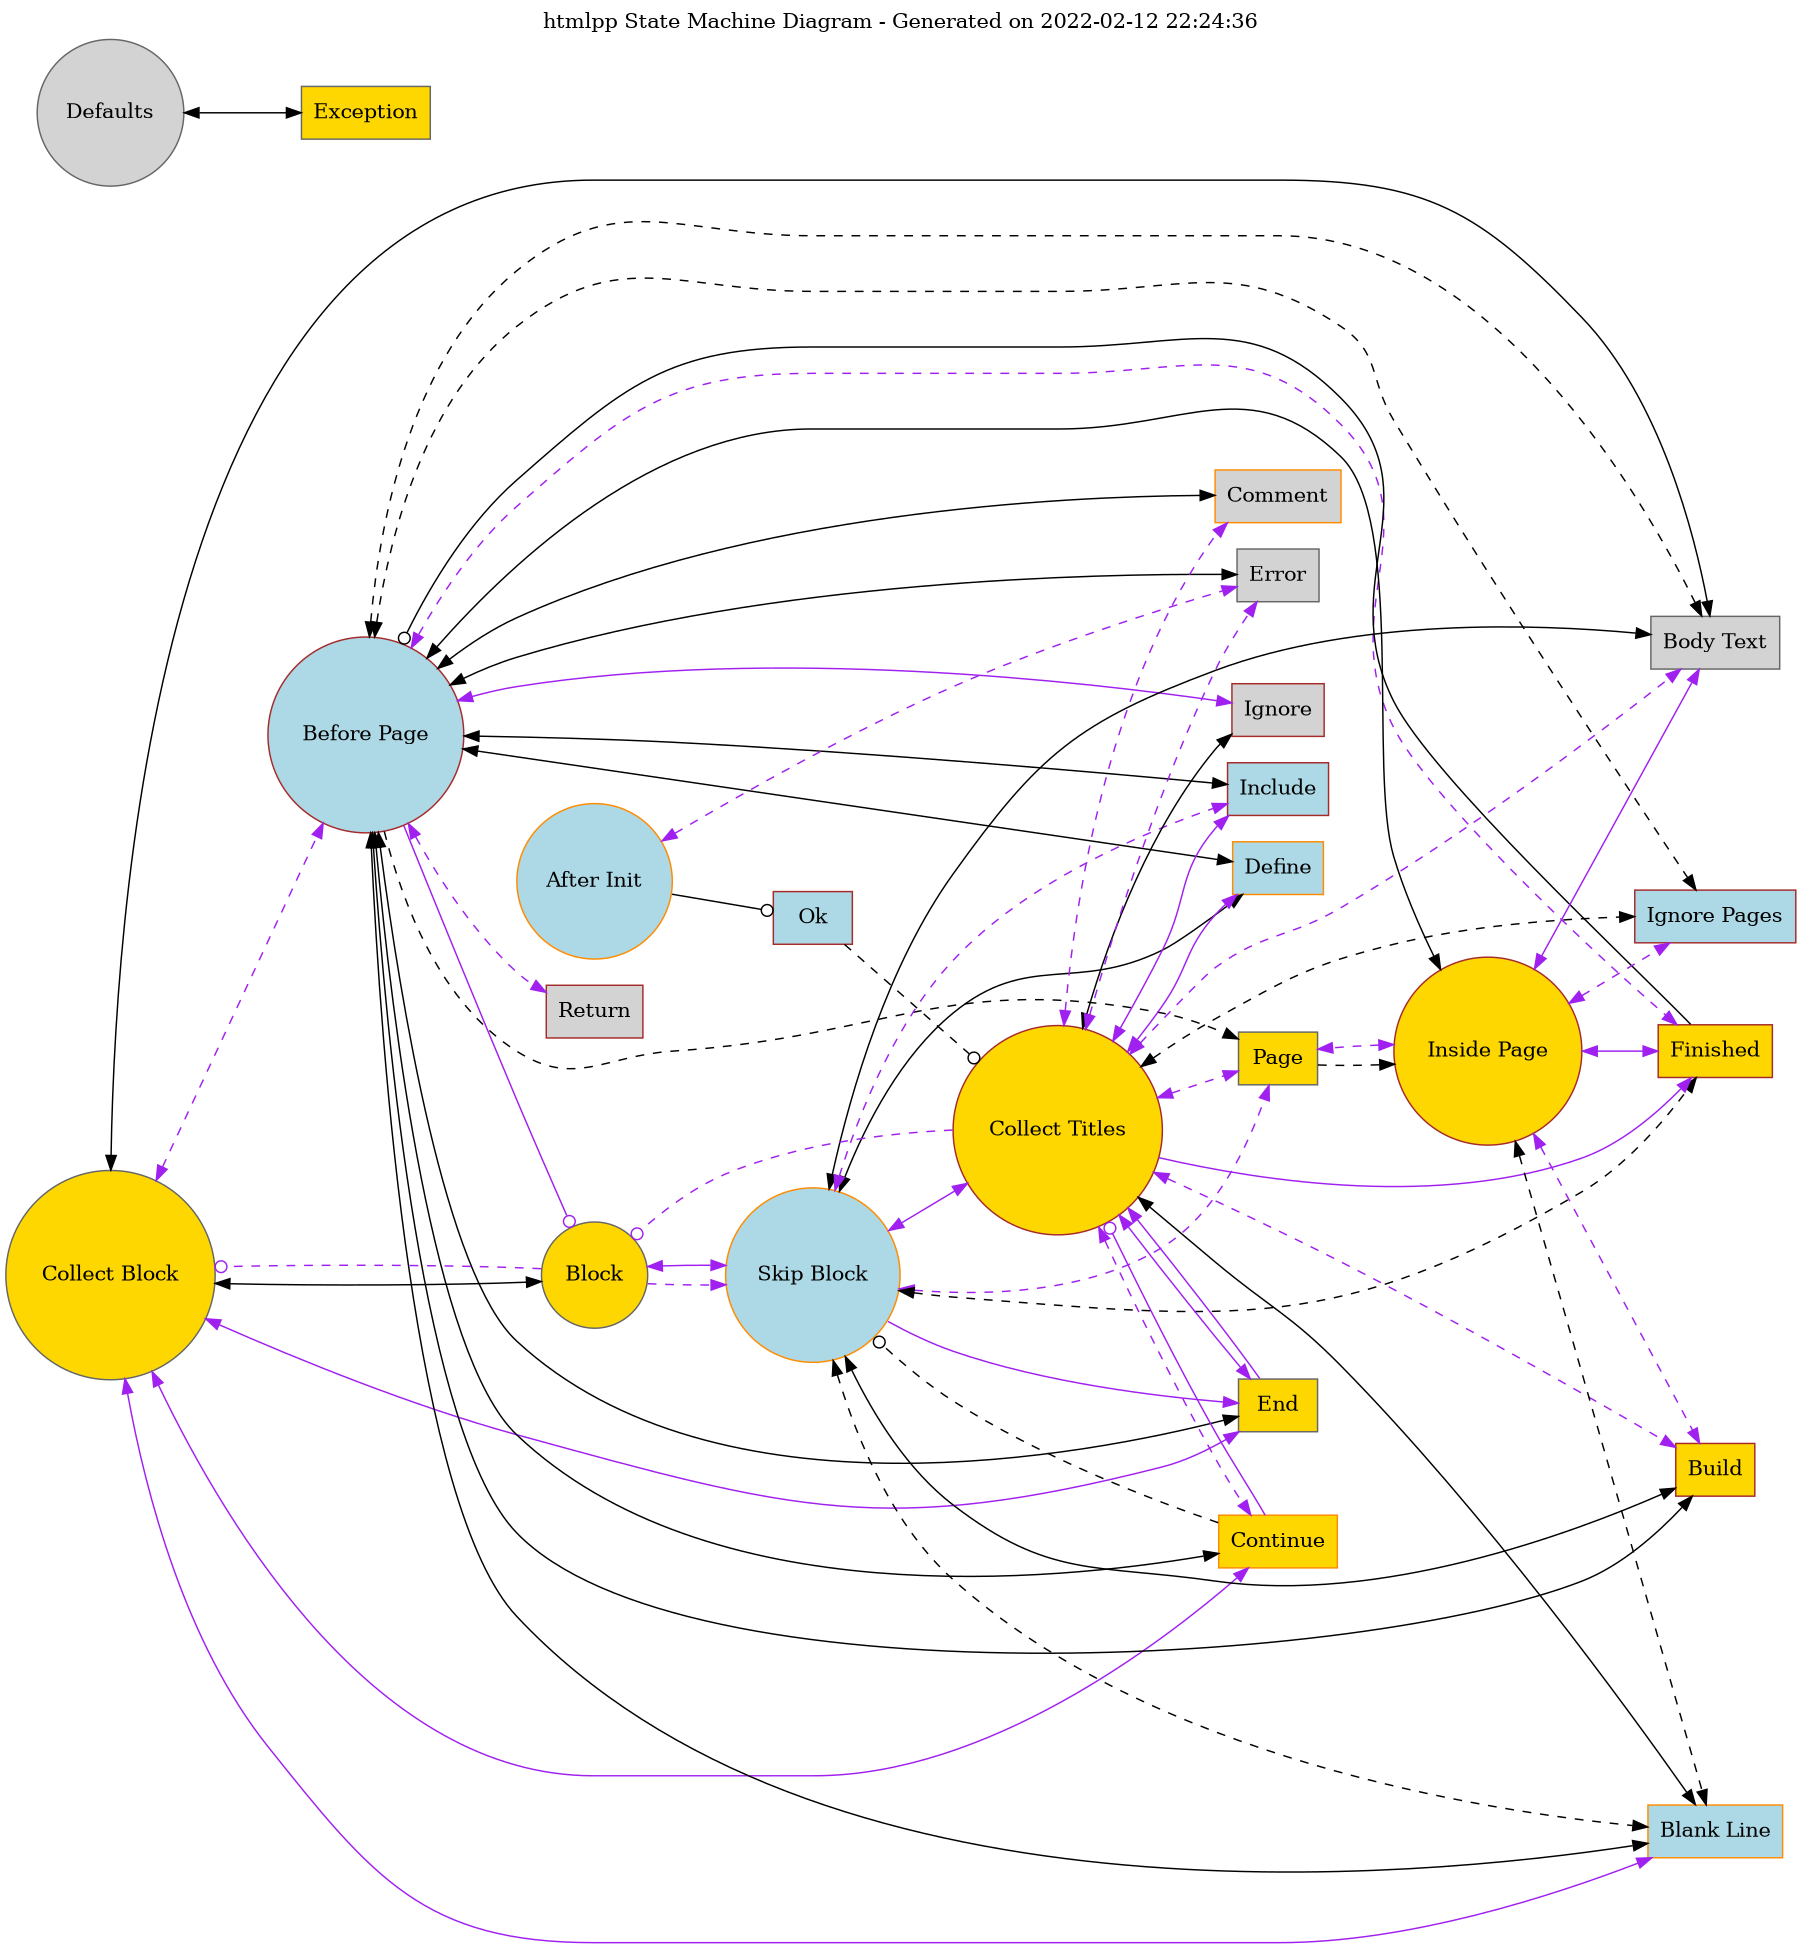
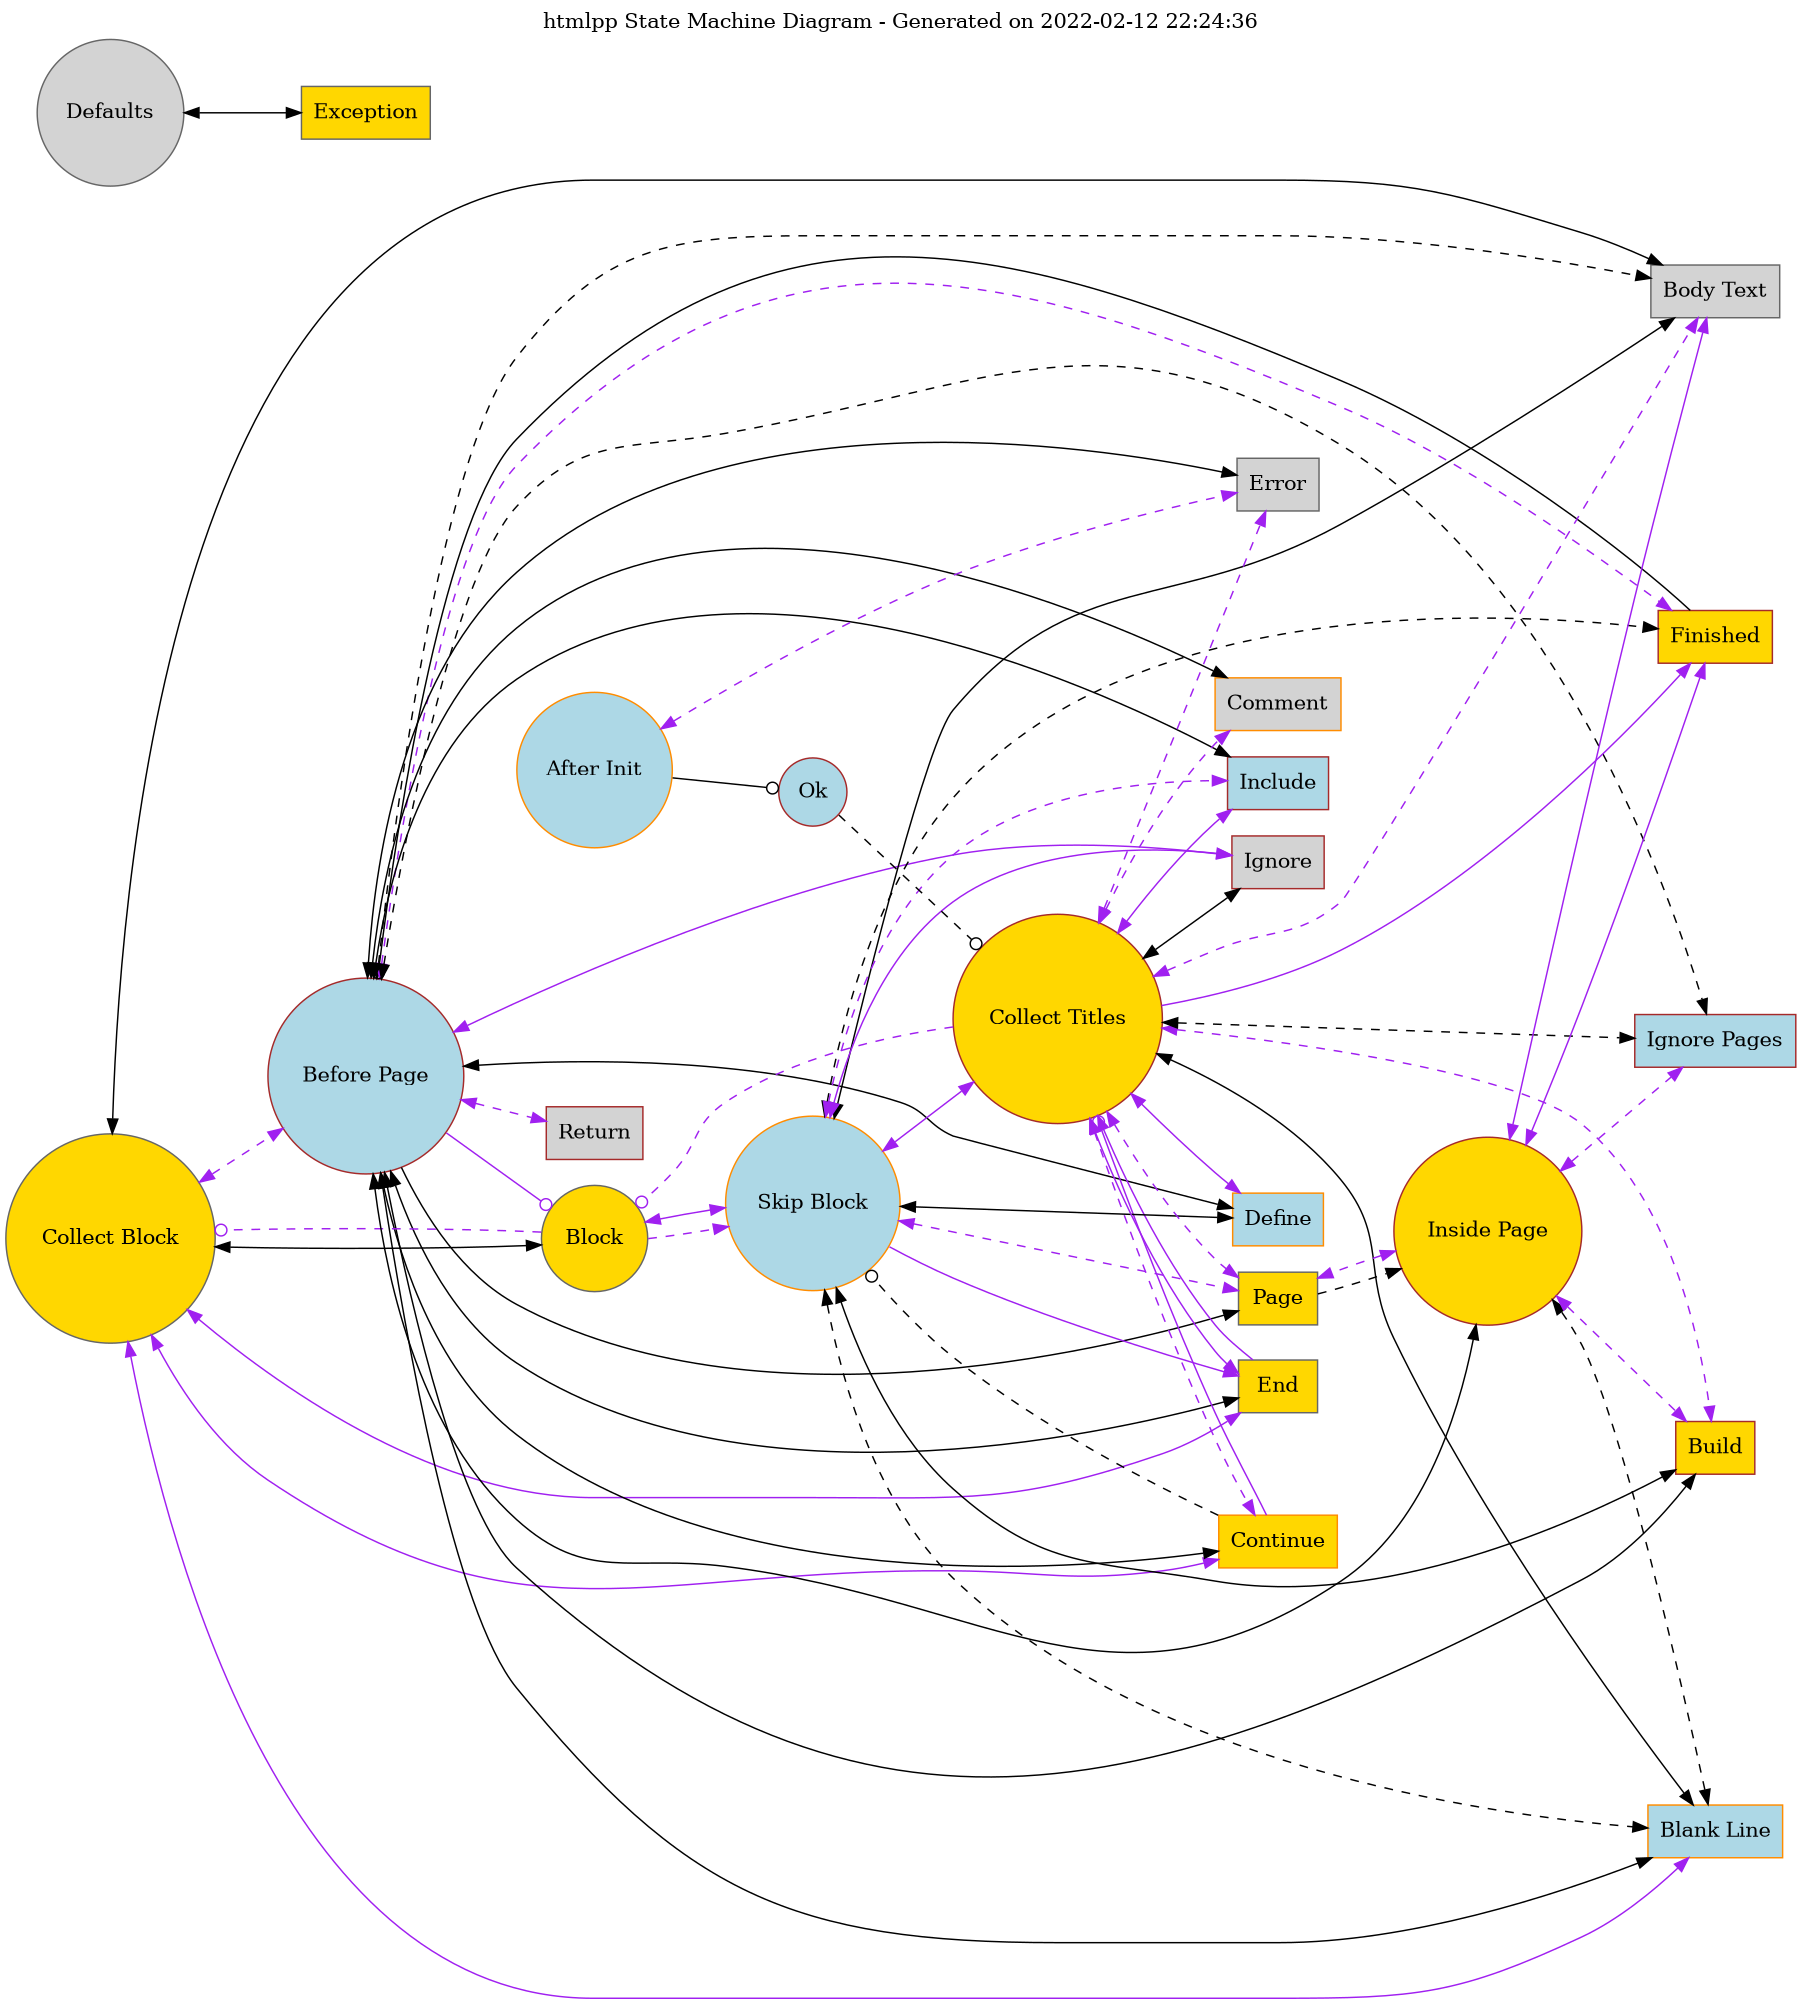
edge "Ignore" -- "Skip Block": added
node "Ok": shape box -> circle
edge "Before Page" -> "Page": style dashed -> solid
